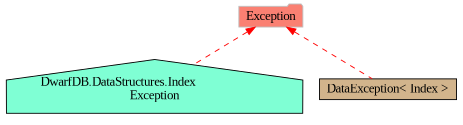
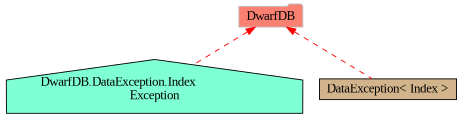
node "Exception": label "Exception" -> "DwarfDB"
node "DwarfDB.DataStructures.Index Exception": label "DwarfDB.DataStructures.Index Exception" -> "DwarfDB.DataException.Index Exception"
